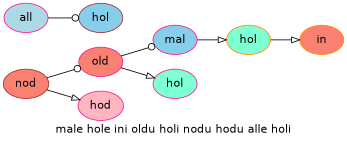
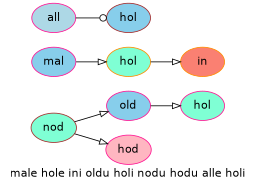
edge "old" -> "mal": removed
node "old": fillcolor salmon -> skyblue
edge "nod" -> "old": arrowhead odot -> onormal
node "nod": fillcolor salmon -> aquamarine
